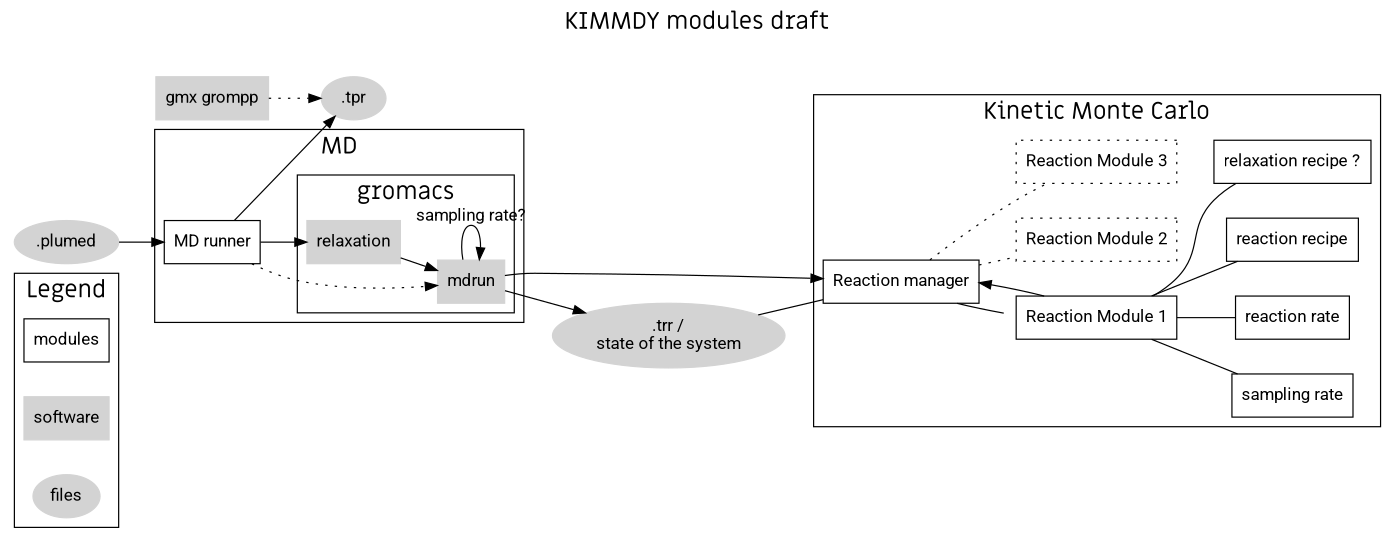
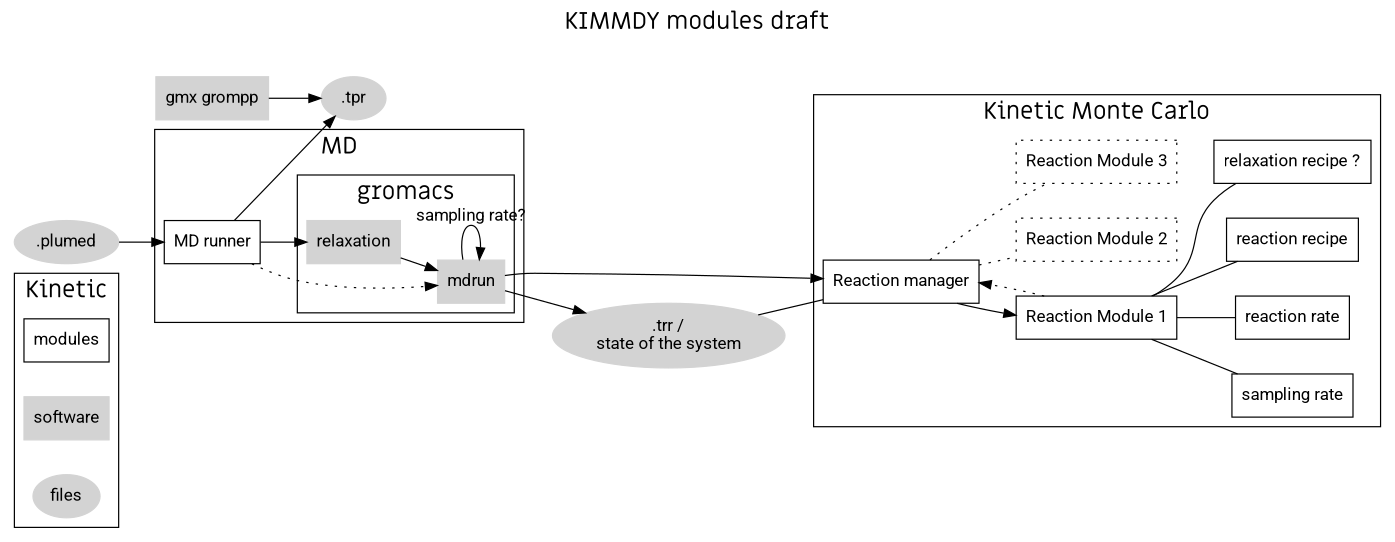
edge "gmx grompp" -> ".tpr": style dotted -> solid
edge "Reaction Module 1" -> "Reaction manager": style solid -> dotted
cluster "Legend": label "Legend" -> "Kinetic"
edge "Reaction manager" -> "Reaction Module 1": arrowhead d -> normal
